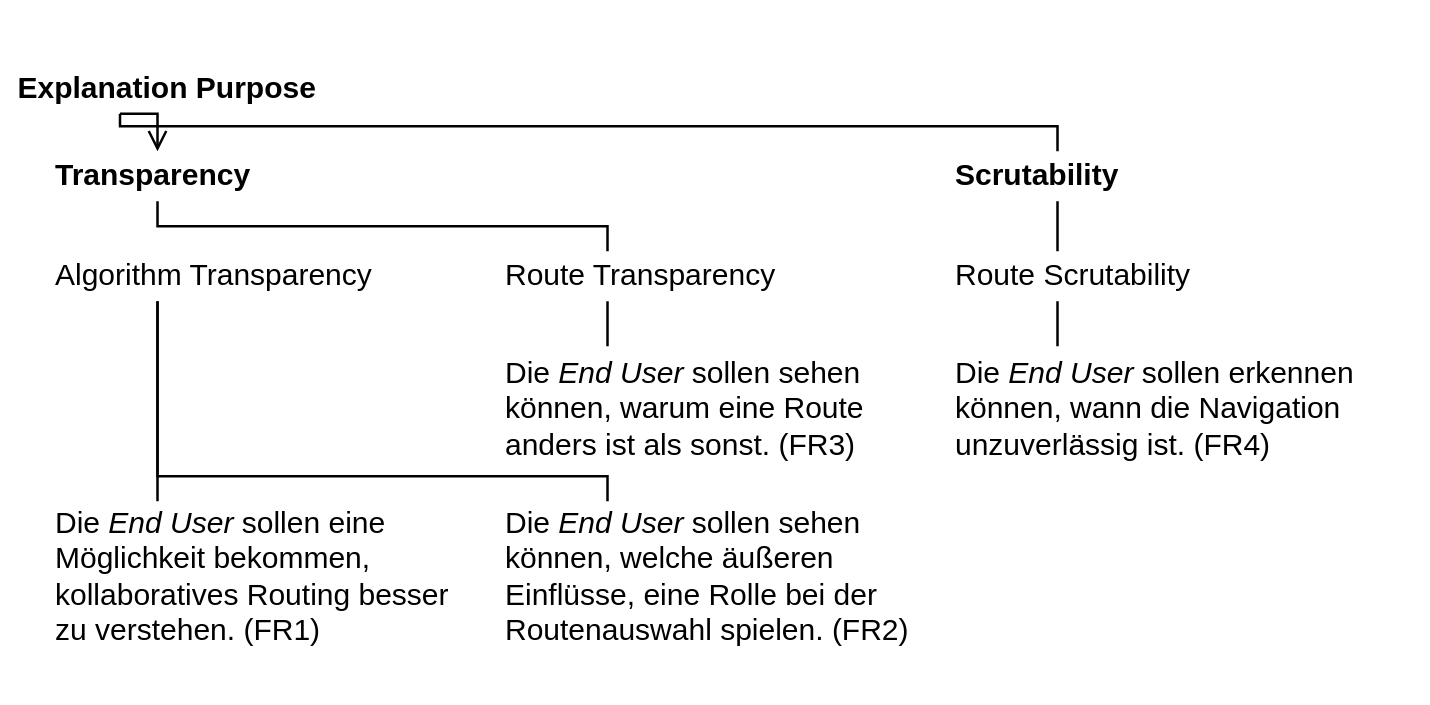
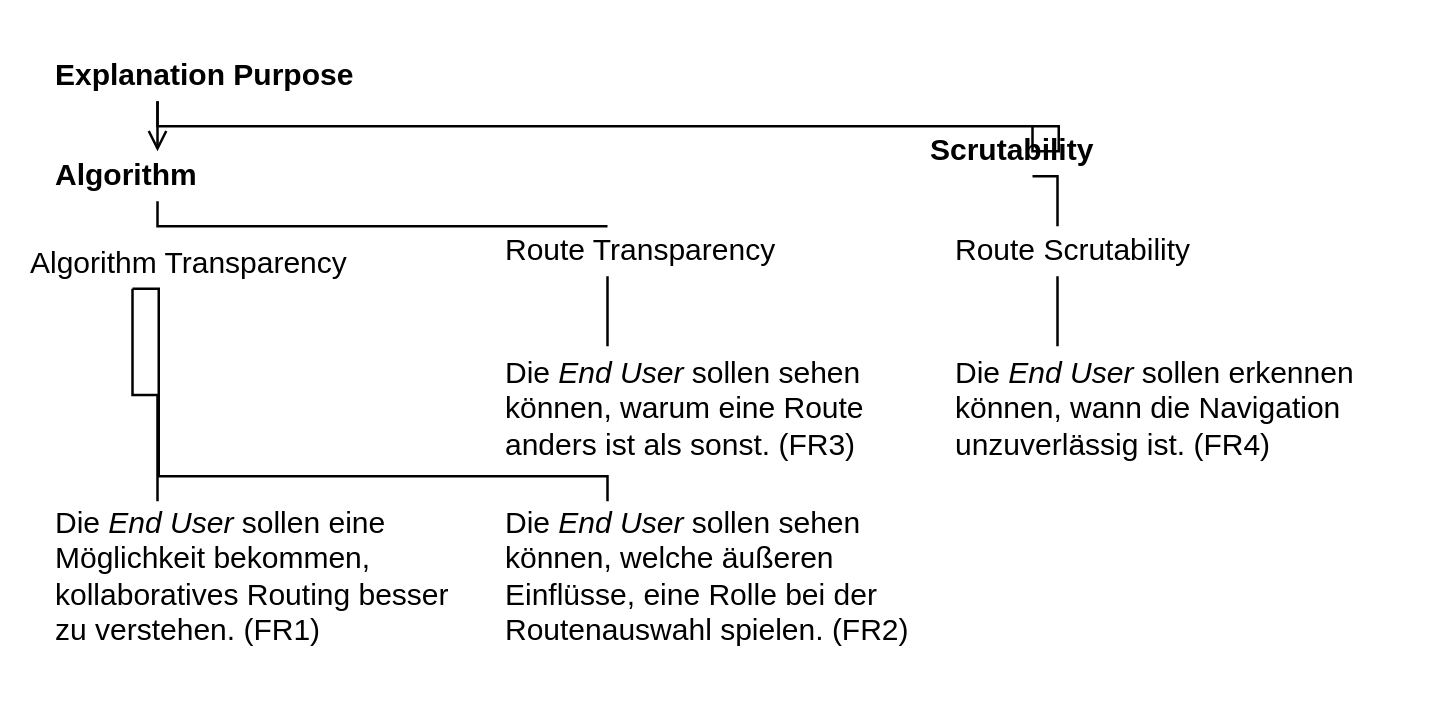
node "Explanation Purpose": moved (226, 89) -> (264, 76)
node "Transparency": label "Transparency" -> "Algorithm"
node "Scrutability": moved (1164, 176) -> (1139, 151)
node "Algorithm Transparency": moved (264, 276) -> (239, 264)
node "Route Transparency": moved (714, 276) -> (714, 251)
node "Route Scrutability": moved (1164, 276) -> (1164, 251)
